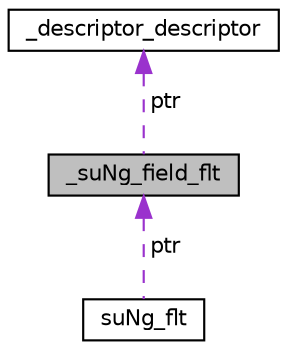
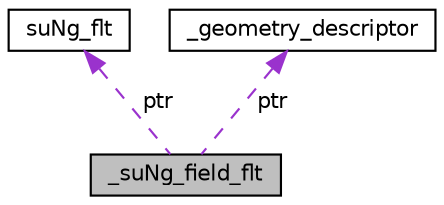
node "_descriptor_descriptor": label "_descriptor_descriptor" -> "_geometry_descriptor"
edge "suNg_flt" -> "_suNg_field_flt": reversed
